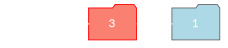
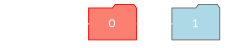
node "3": label "3" -> "0"
